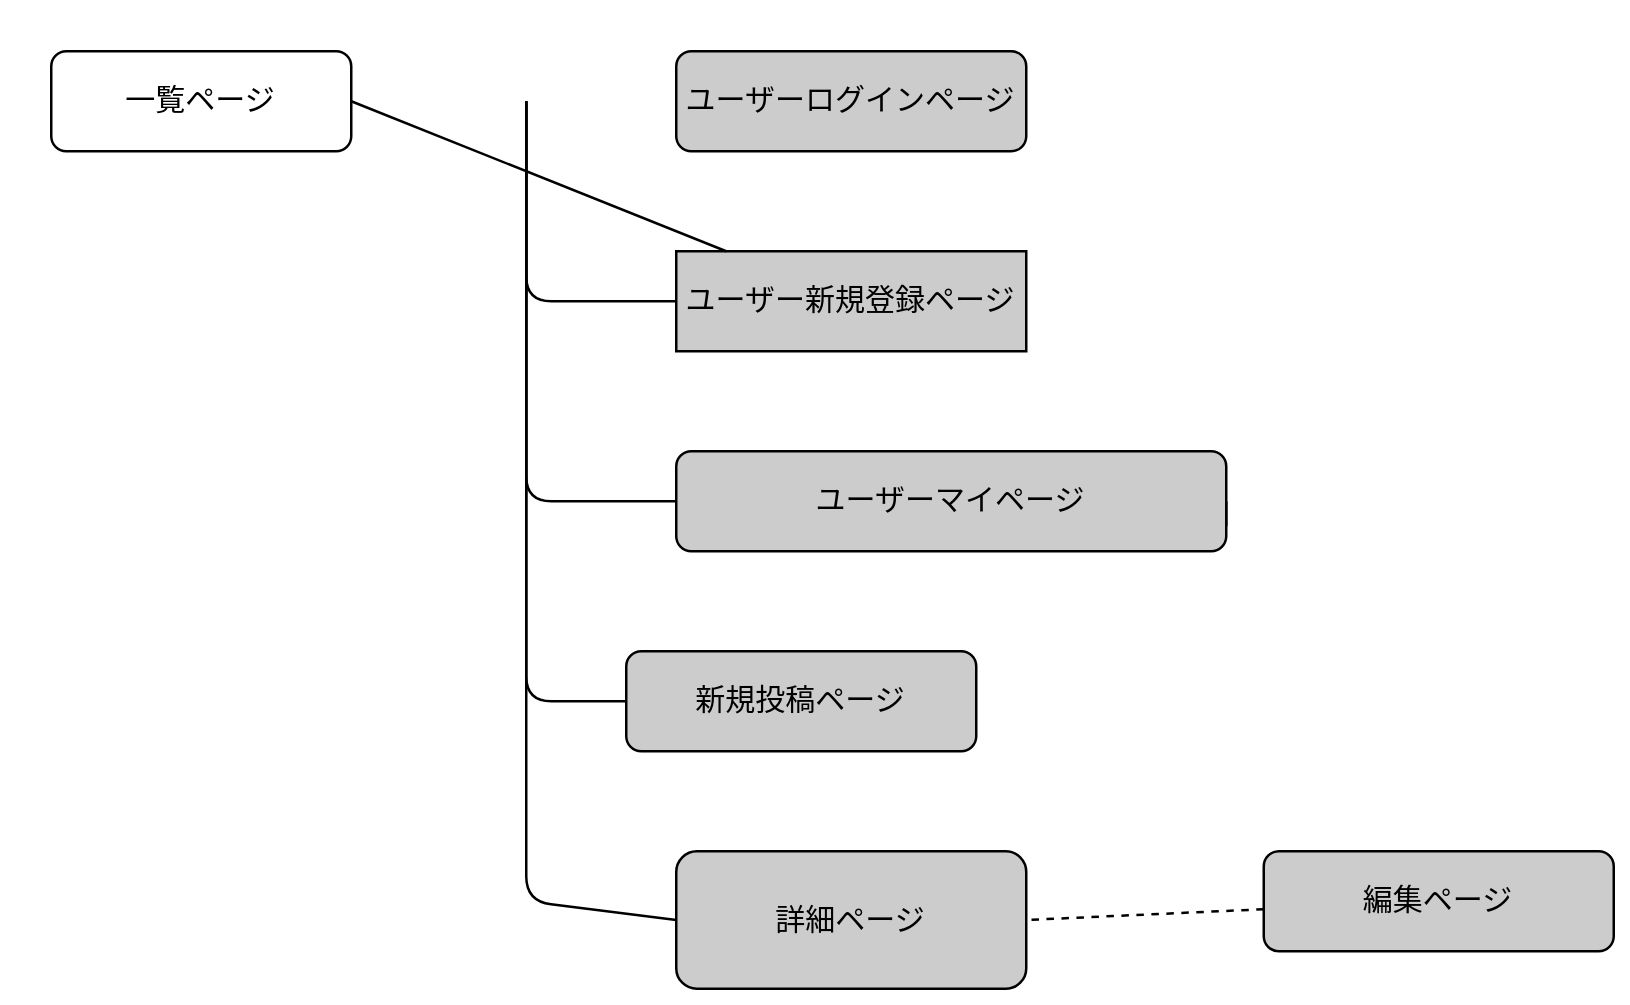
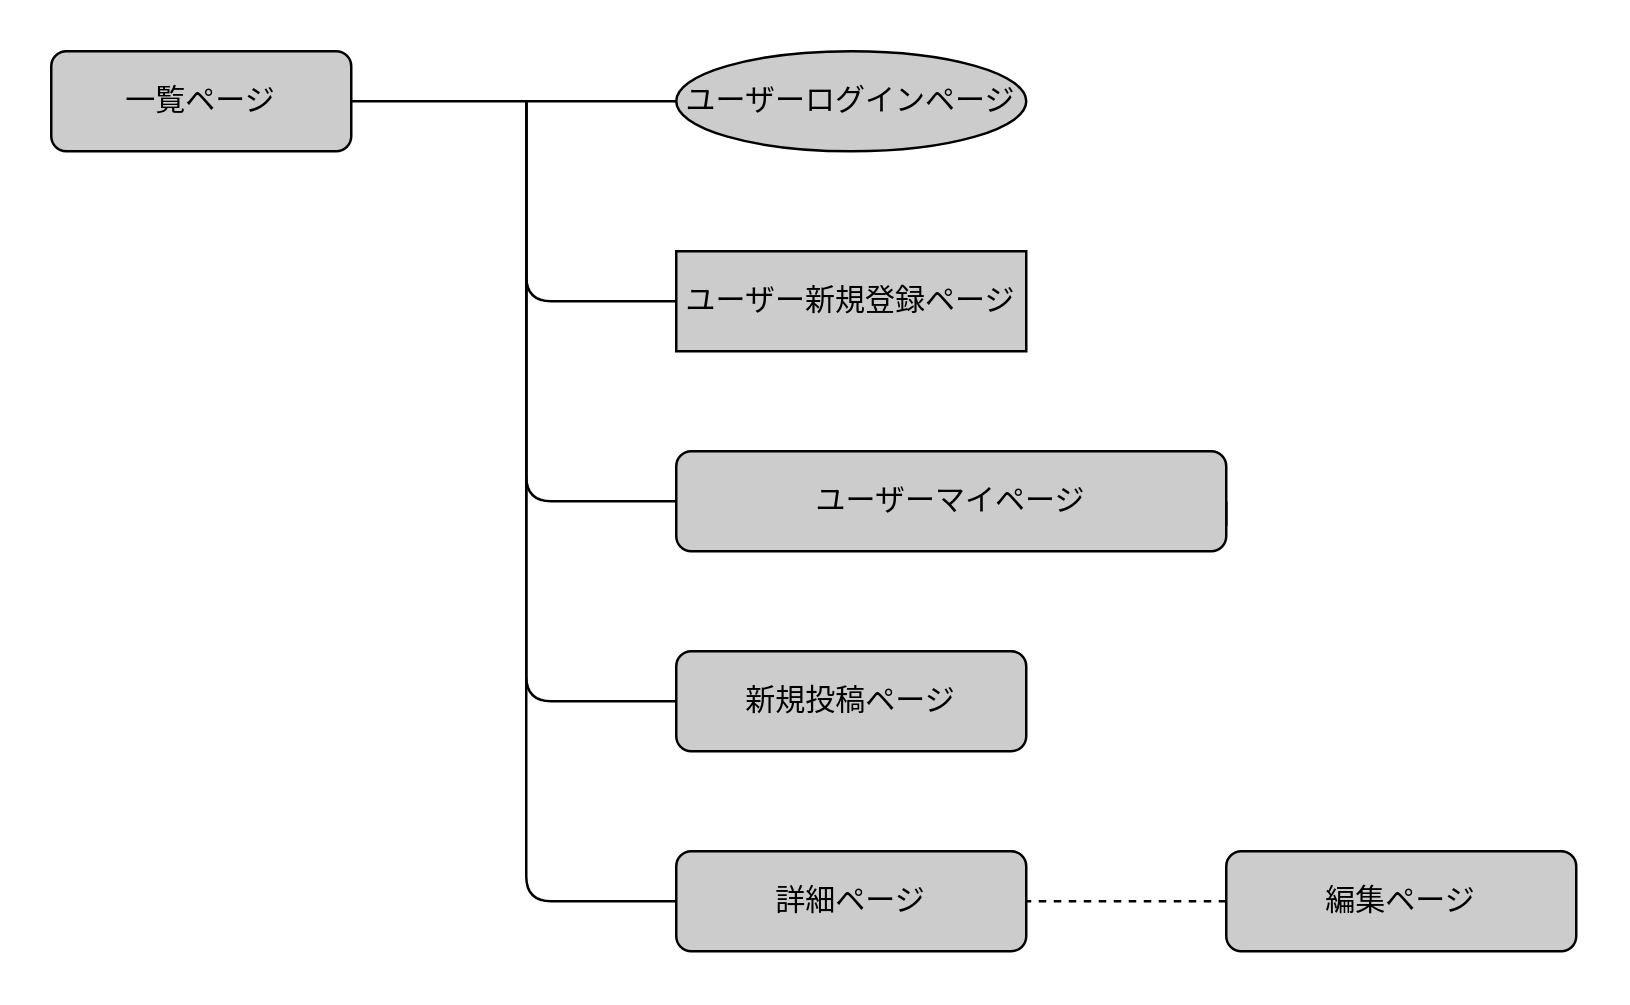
node "一覧ページ": fillcolor #ffffff -> #cccccc
node "ユーザーログインページ": shape rounded rectangle -> ellipse
edge "一覧ページ" -- "ユーザー新規登録ページ": now "一覧ページ" -- "ユーザーログインページ"
node "新規投稿ページ": moved (801, 701) -> (851, 701)
node "編集ページ": moved (1439, 901) -> (1401, 901)
node "詳細ページ": size 350x138 -> 350x100
